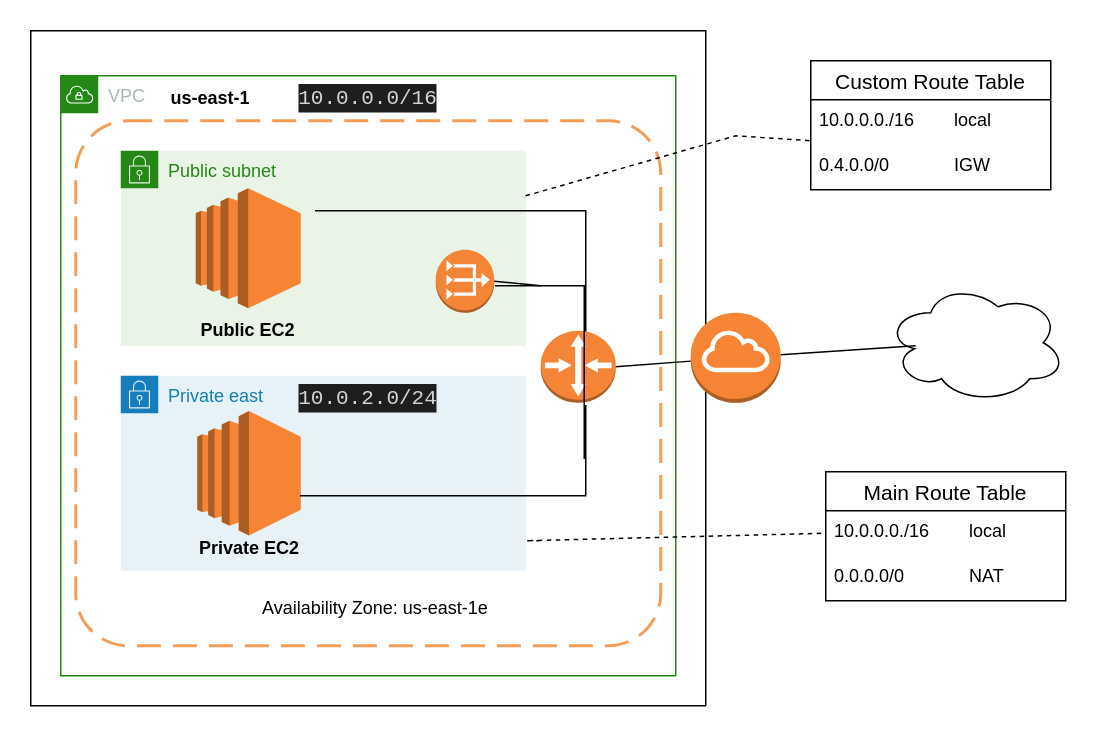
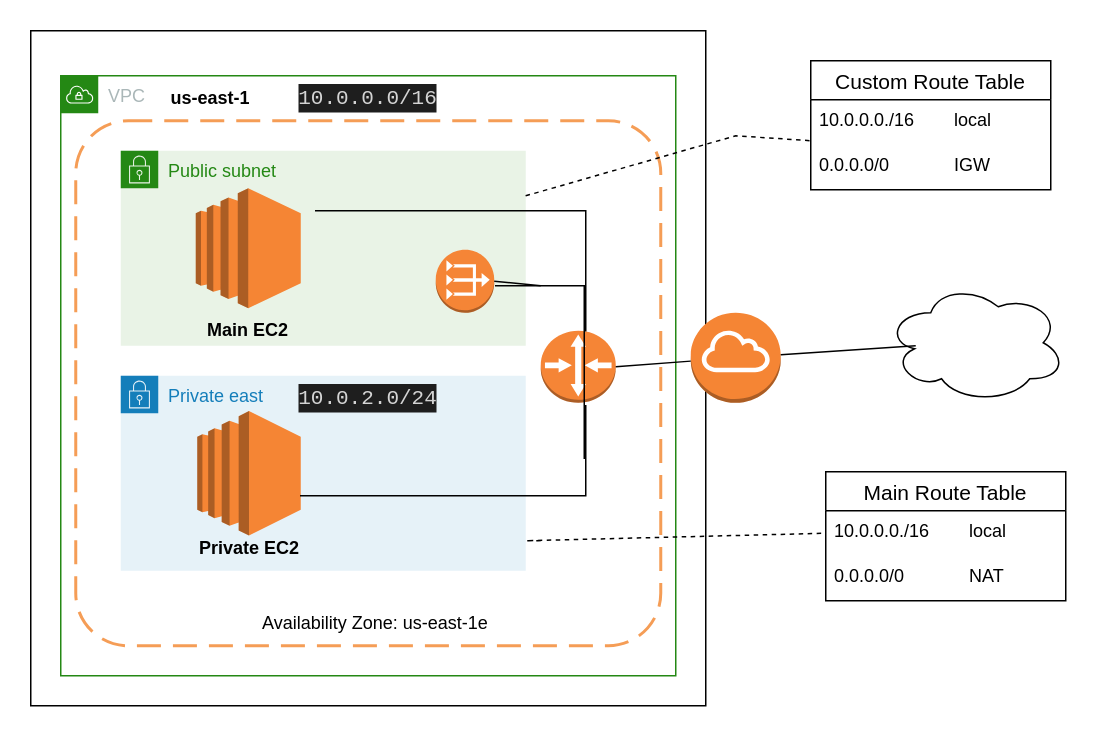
node "0.4.0.0/0 IGW": label "0.4.0.0/0 IGW" -> "0.0.0.0/0 IGW"
node "Public EC2": label "Public EC2" -> "Main EC2"
node "Availability Zone: us-east-1e": moved (376, 608) -> (376, 623)
